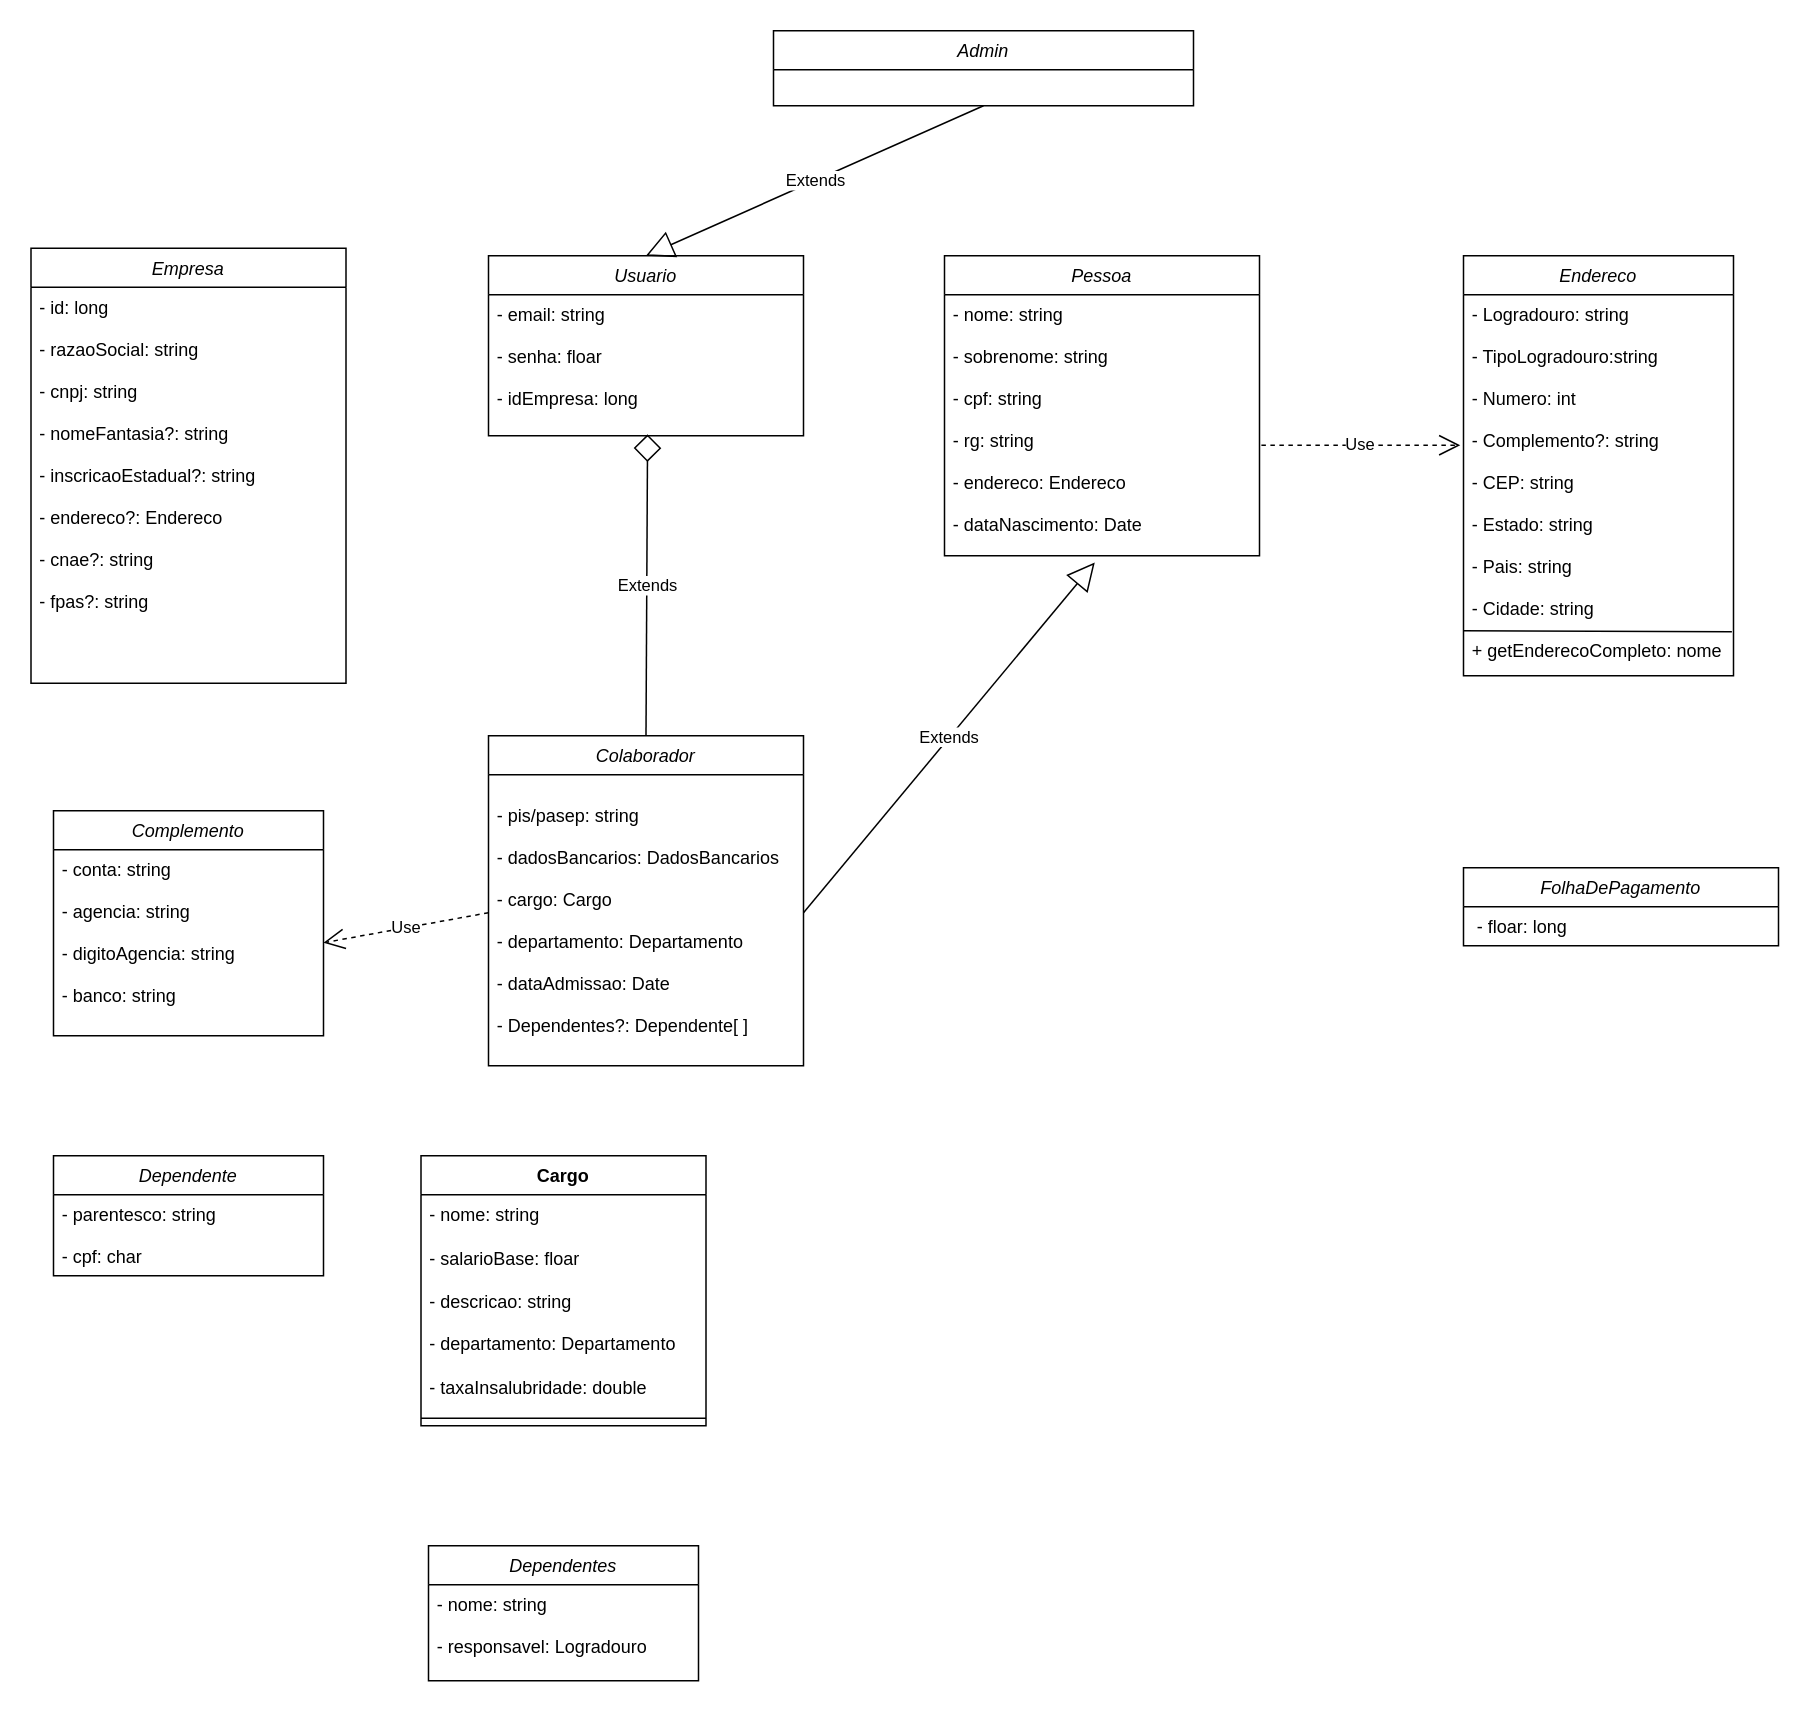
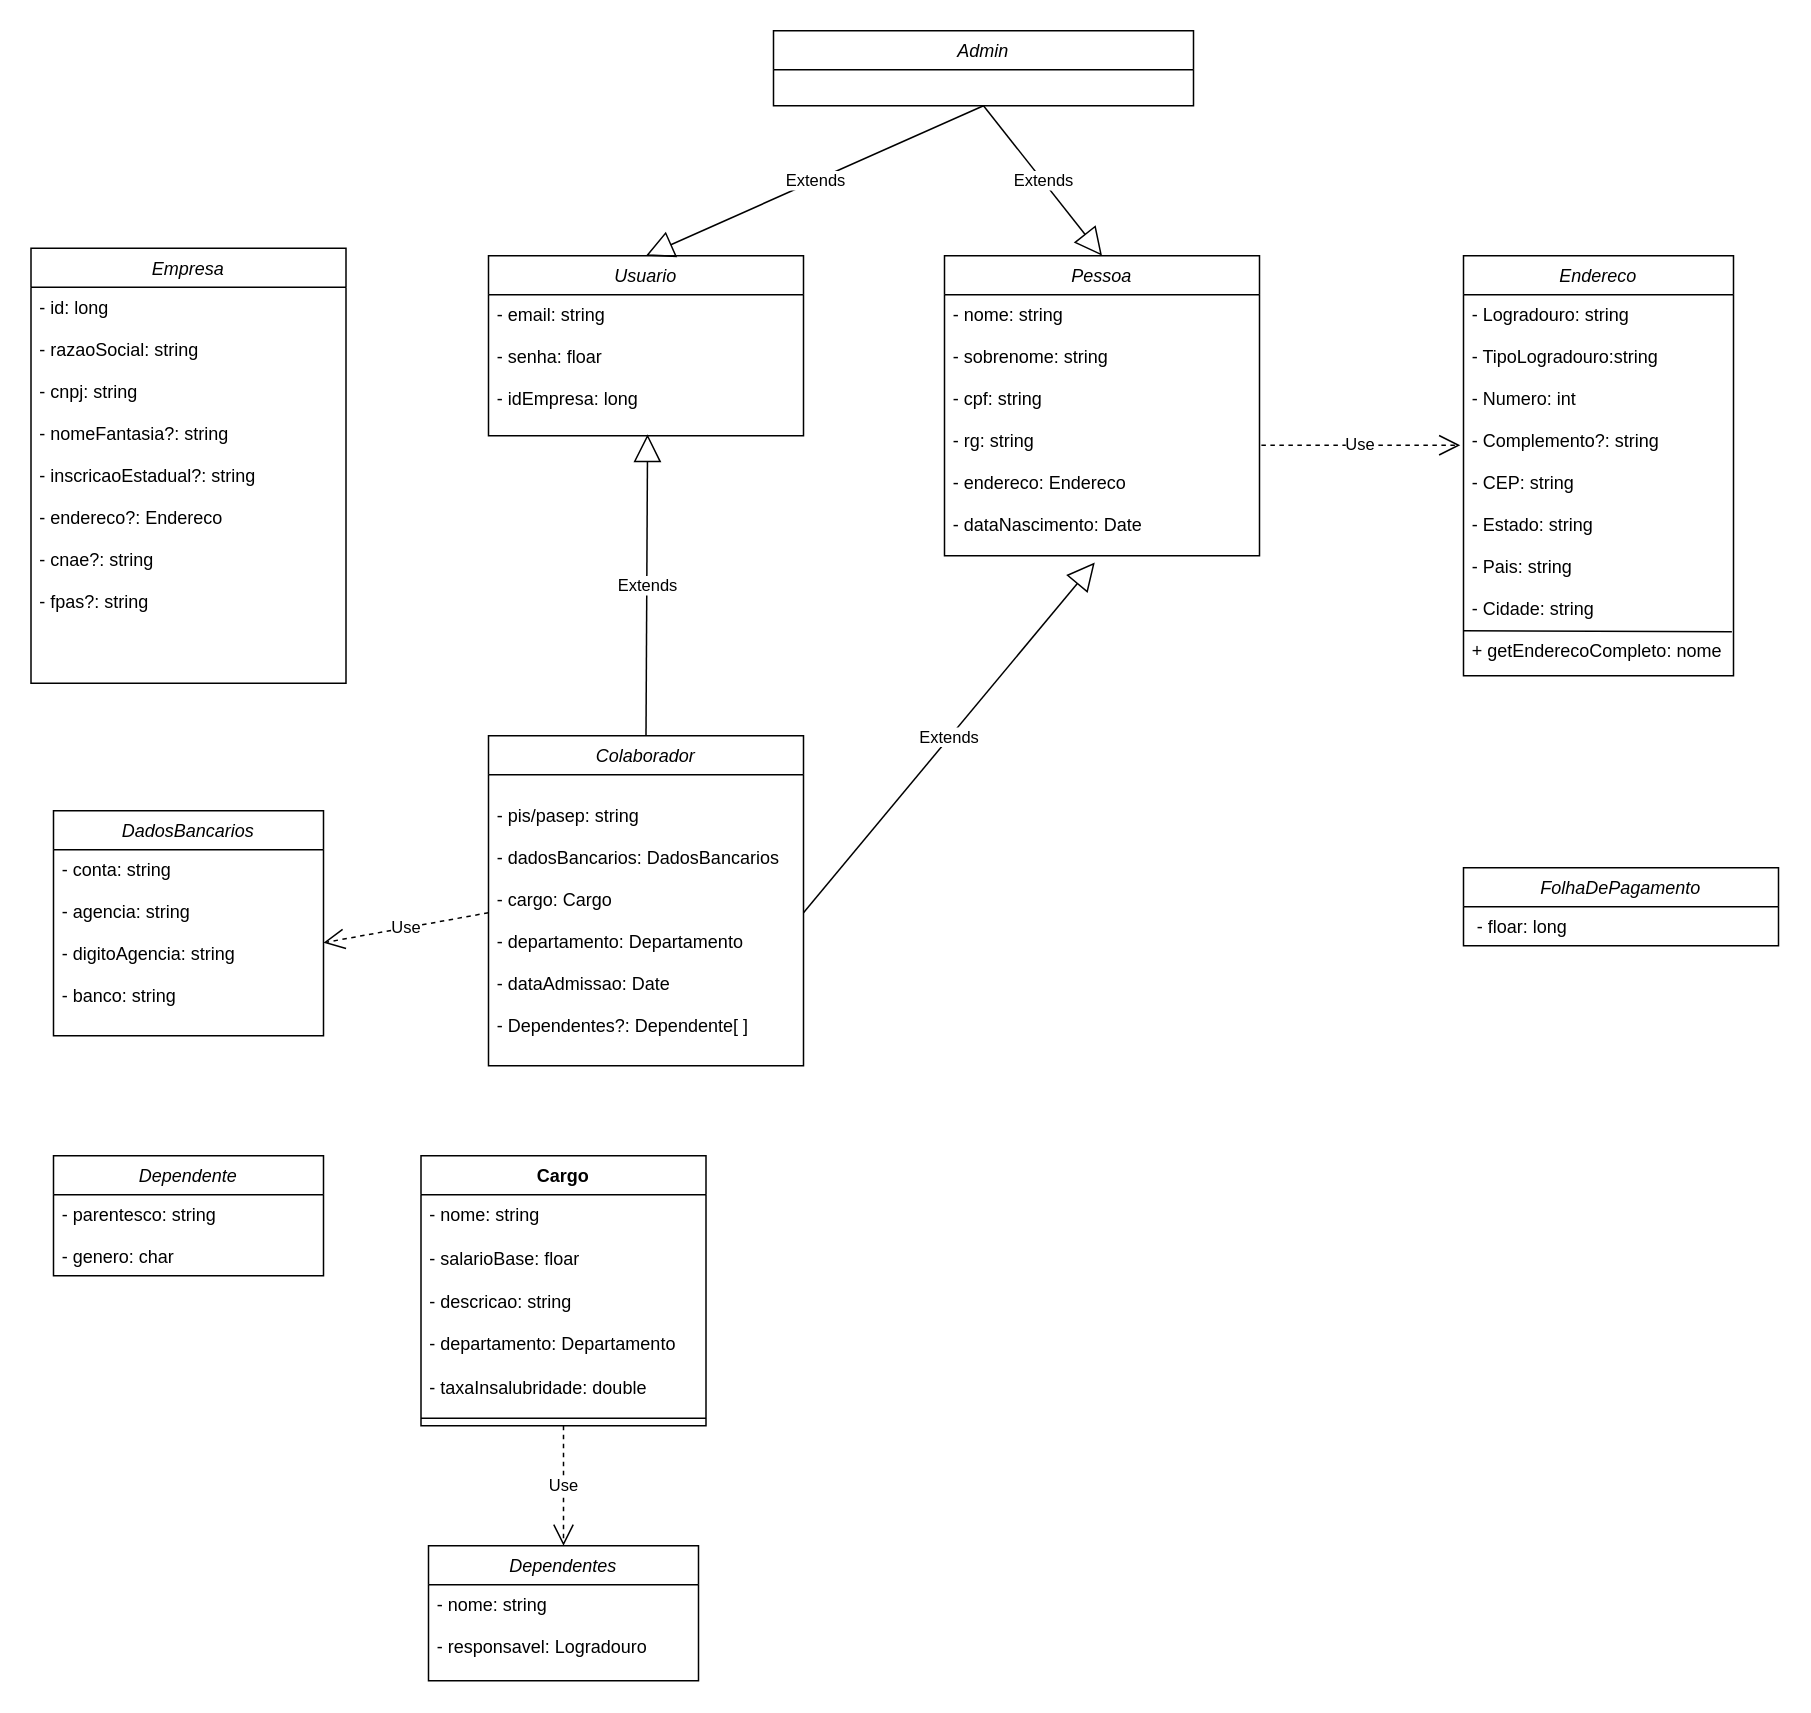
edge "Admin" -> "Pessoa": added, label "Extends"
edge "Colaborador" -> "- email: string - senha: floar - idEmpresa: long": arrowhead diamond -> block
node "Complemento": label "Complemento" -> "DadosBancarios"
node "- parentesco: string - cpf: char": label "- parentesco: string - cpf: char" -> "- parentesco: string - genero: char"
edge "Cargo" -> "Dependentes": added, label "Use"
